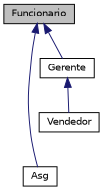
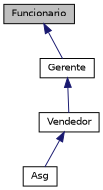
edge "Asg" -> "Funcionario": now "Asg" -> "Vendedor"
